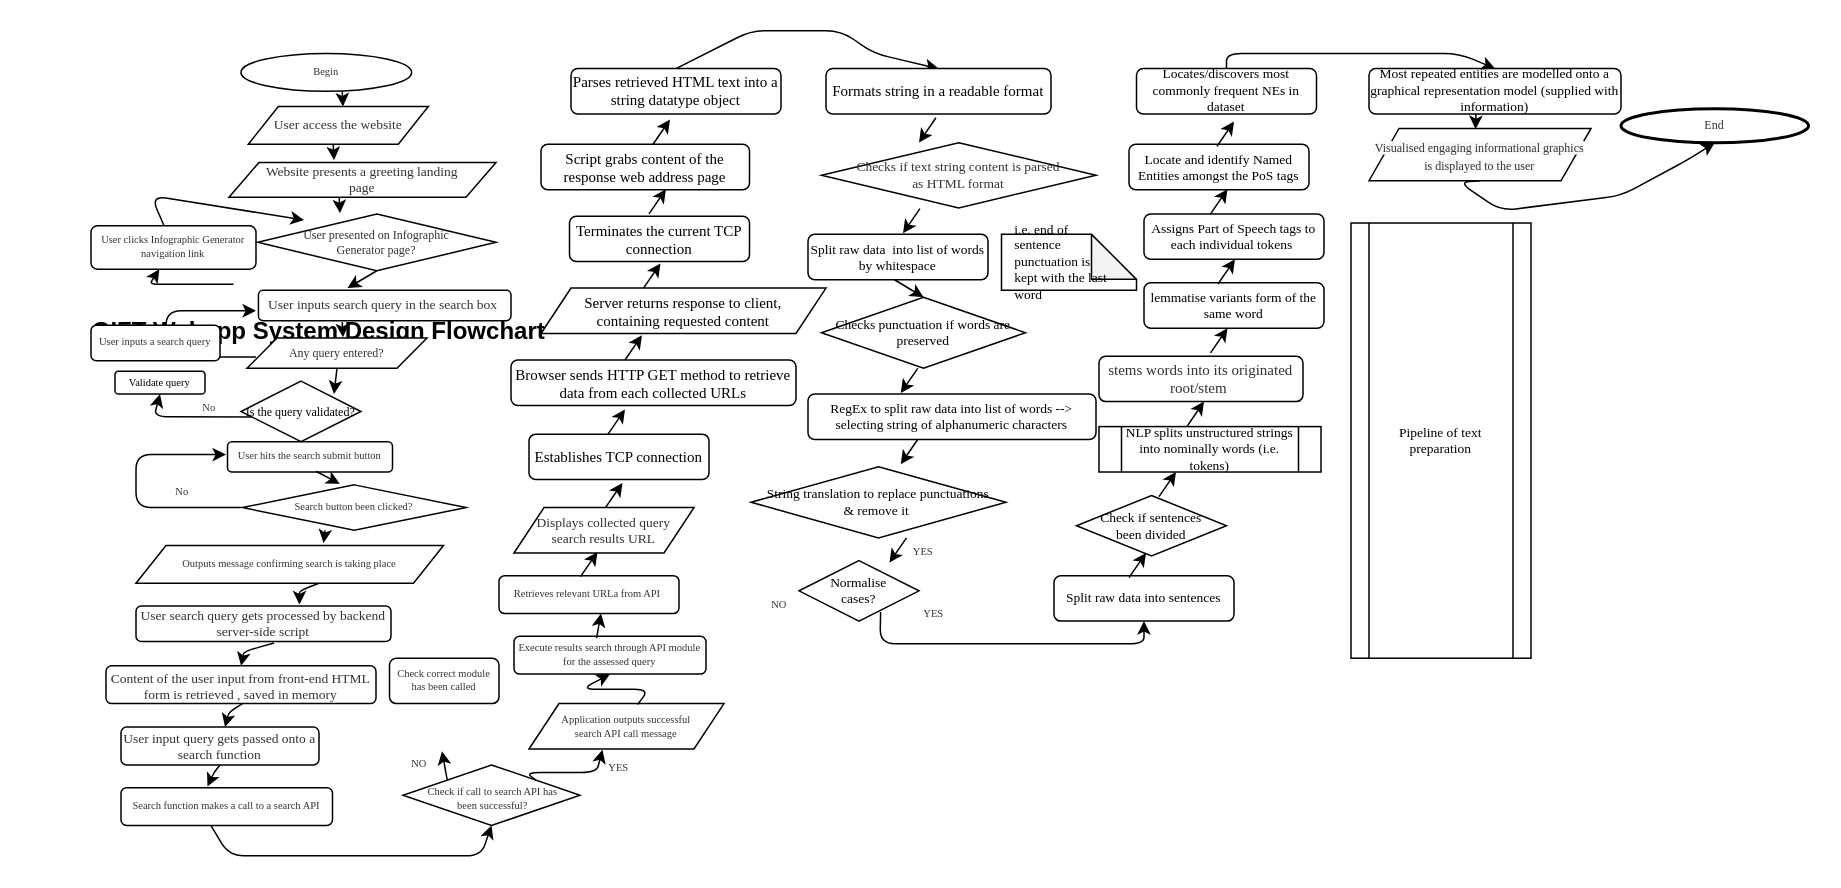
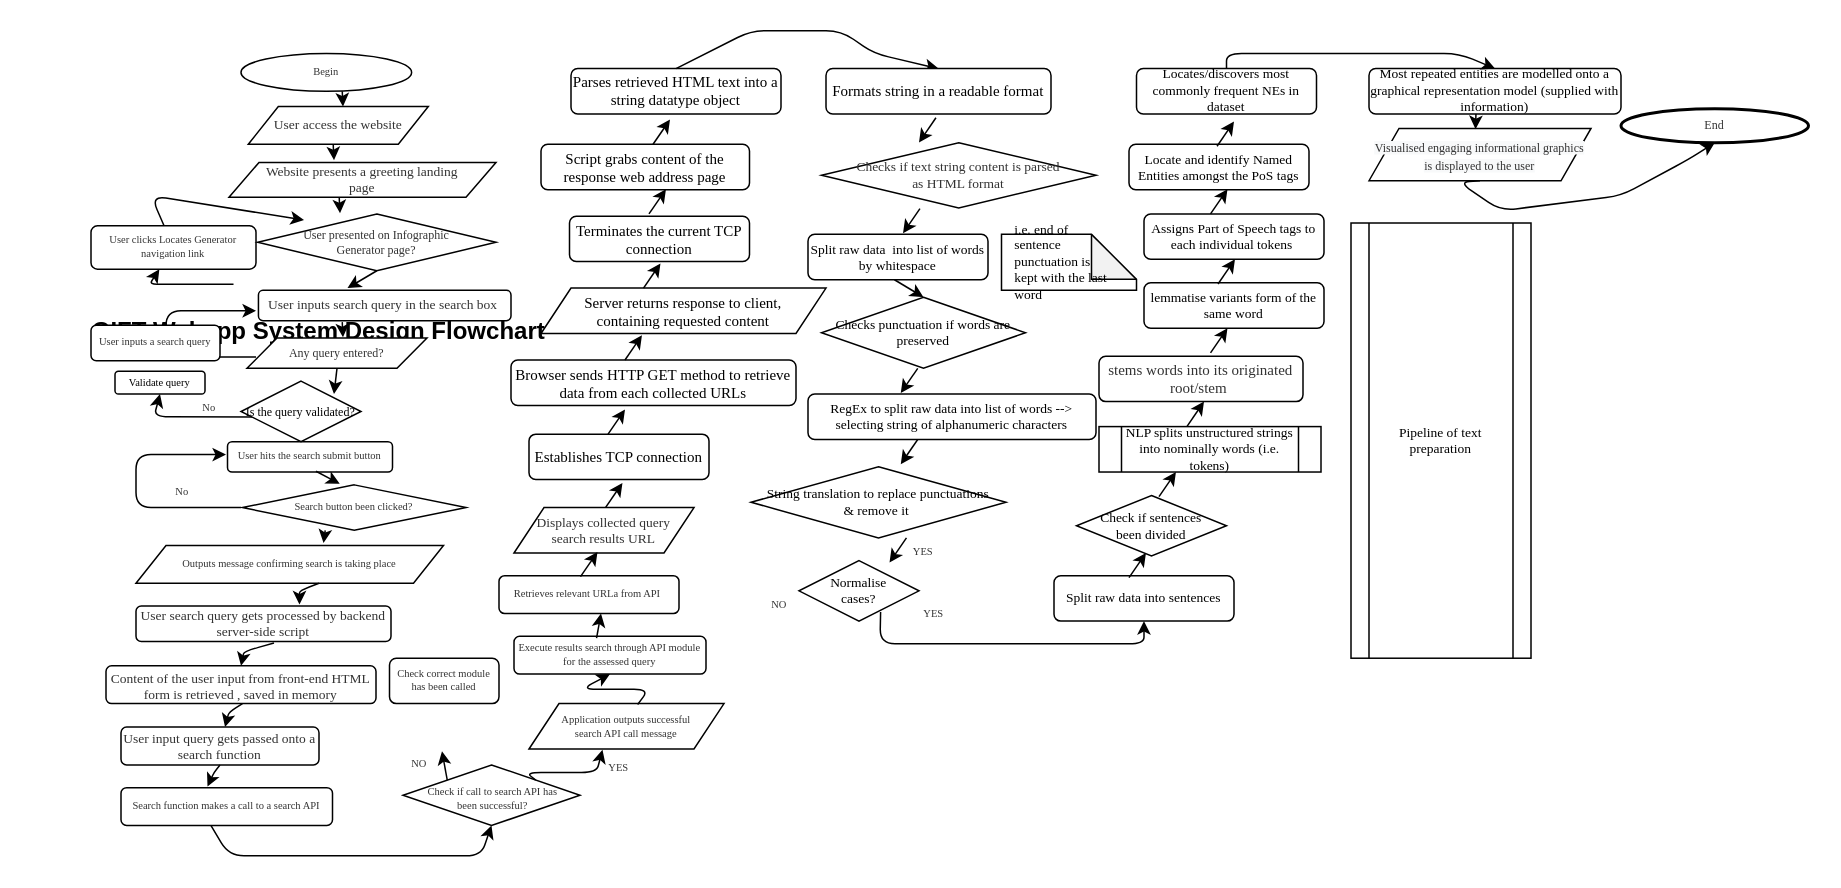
node "User clicks Infographic Generator navigation link": label "User clicks Infographic Generator navigation link" -> "User clicks Locates Generator navigation link"
